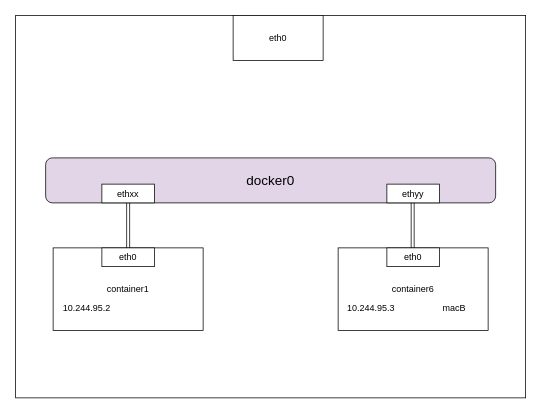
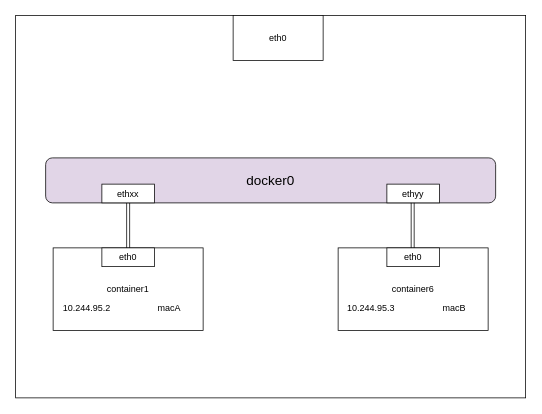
node "macA": added
